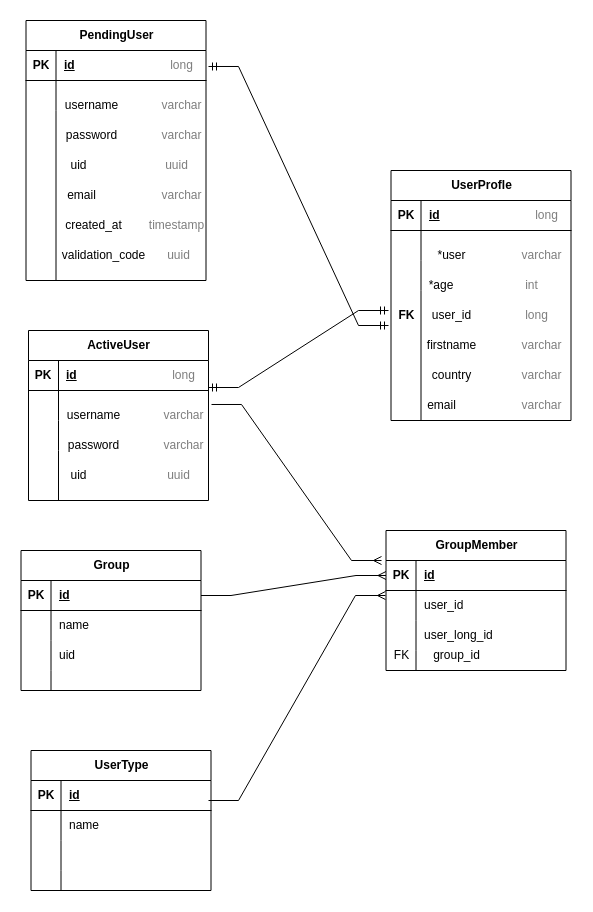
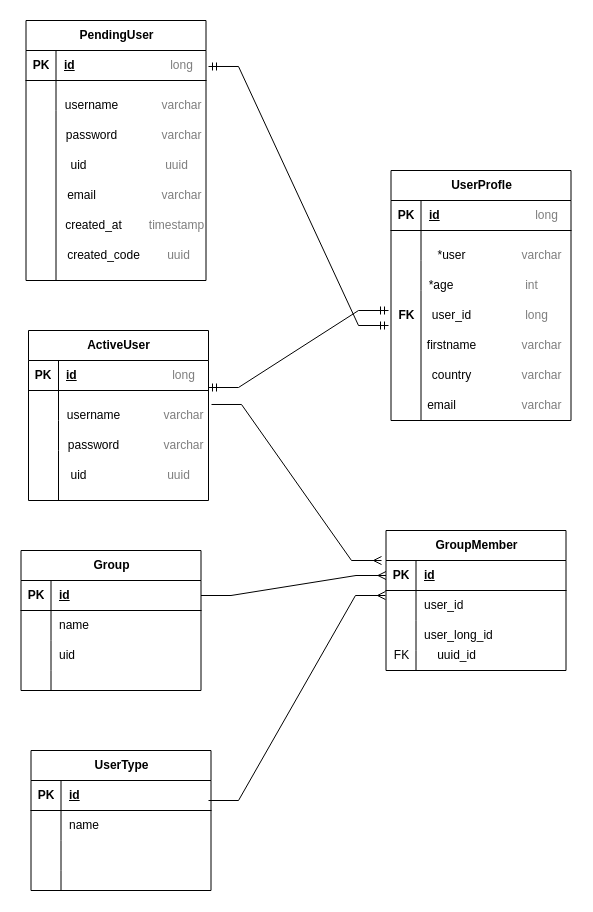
node "validation_code": label "validation_code" -> "created_code"
node "group_id": label "group_id" -> "uuid_id"
